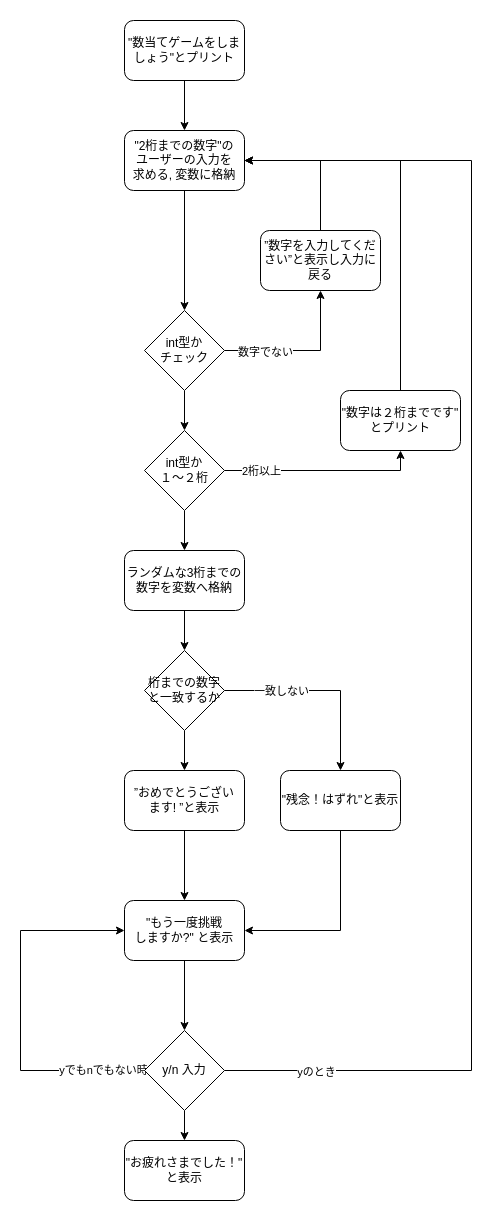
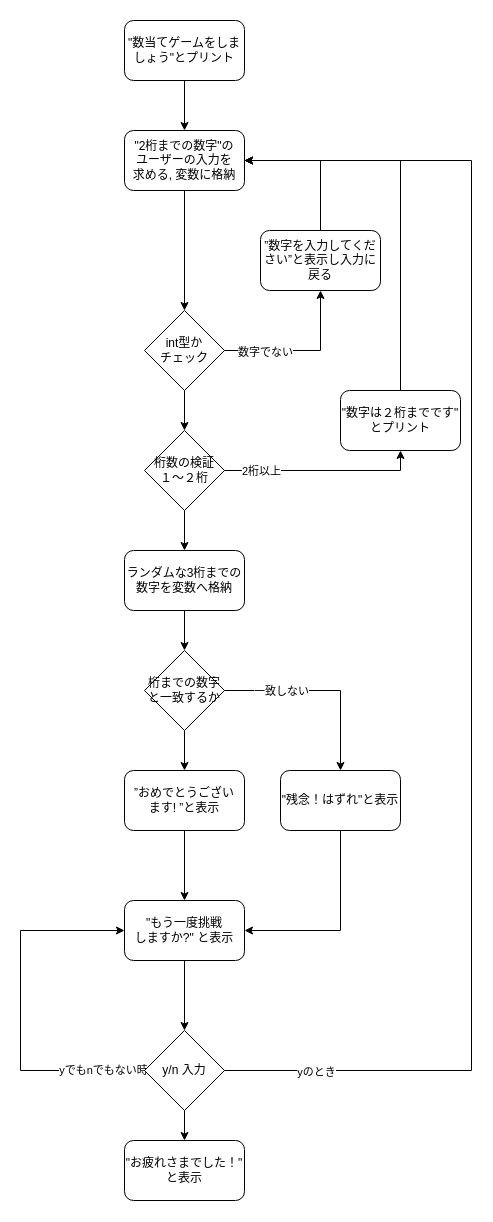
node "int型か １～２桁": label "int型か １～２桁" -> "桁数の検証 １～２桁"
